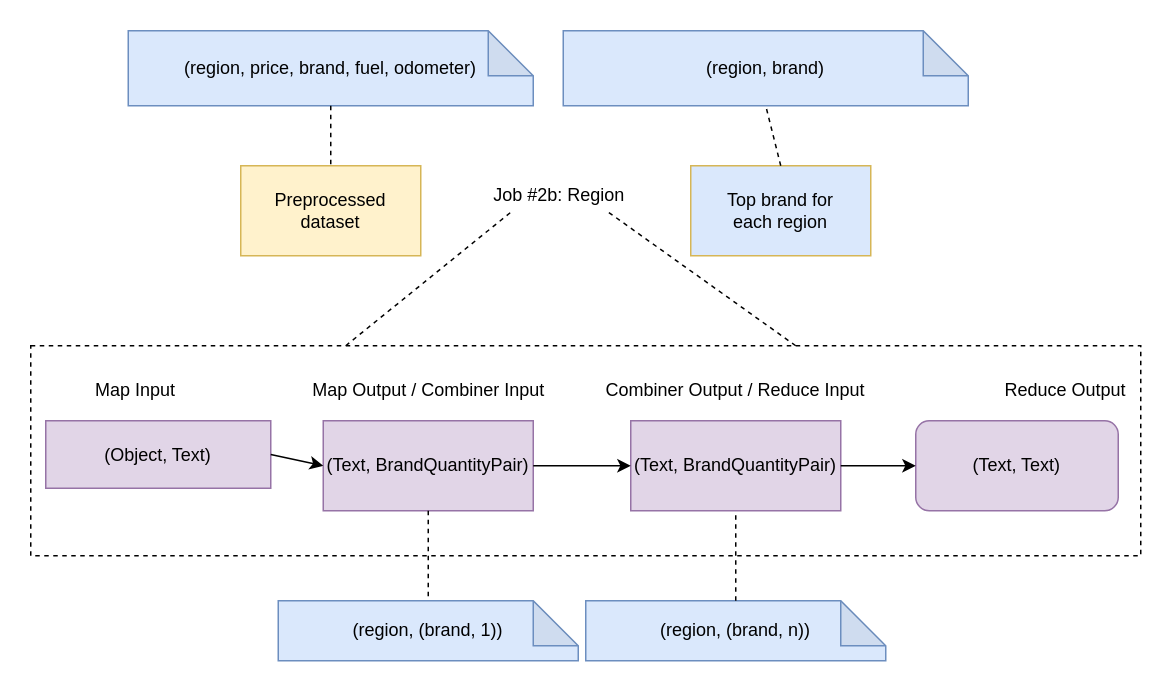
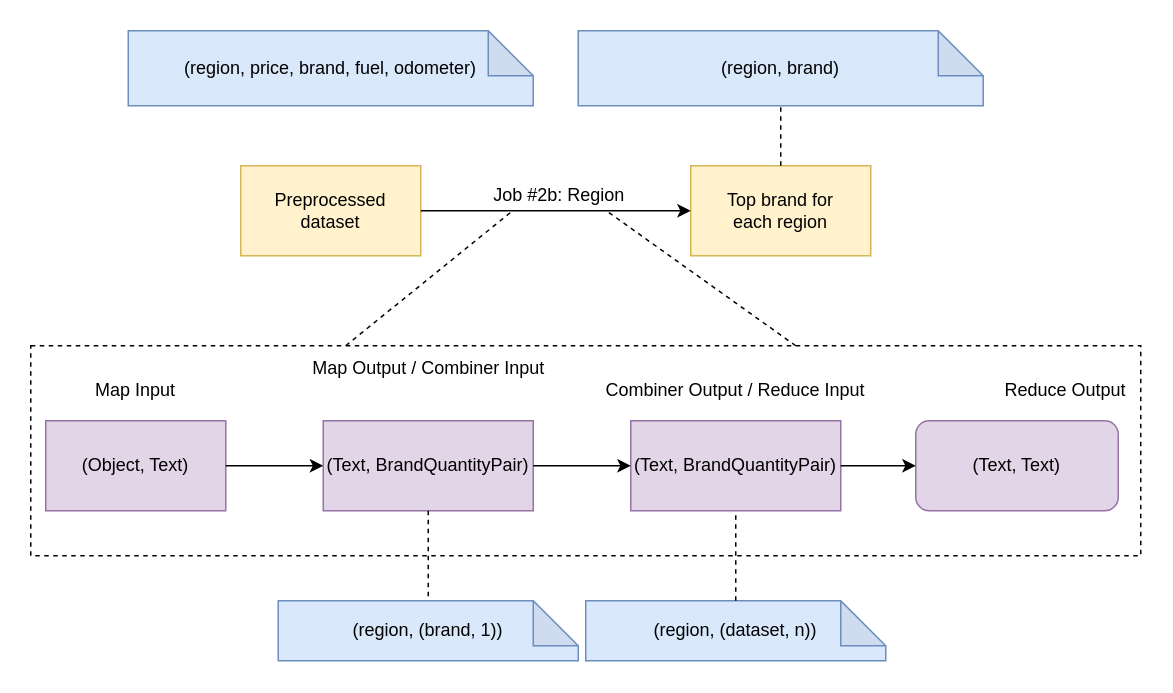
node "(region, brand)": moved (766, 68) -> (781, 68)
edge "(region, price, brand, fuel, odometer)" -- "Preprocessed dataset": removed
edge "Preprocessed dataset" -> "Top brand for each region": added
node "Top brand for each region": fillcolor #dae8fc -> #fff2cc
node "Map Output / Combiner Input": moved (428, 391) -> (428, 368)
node "(Object, Text)": size 225x68 -> 180x90
node "(region, (brand, n))": label "(region, (brand, n))" -> "(region, (dataset, n))"
